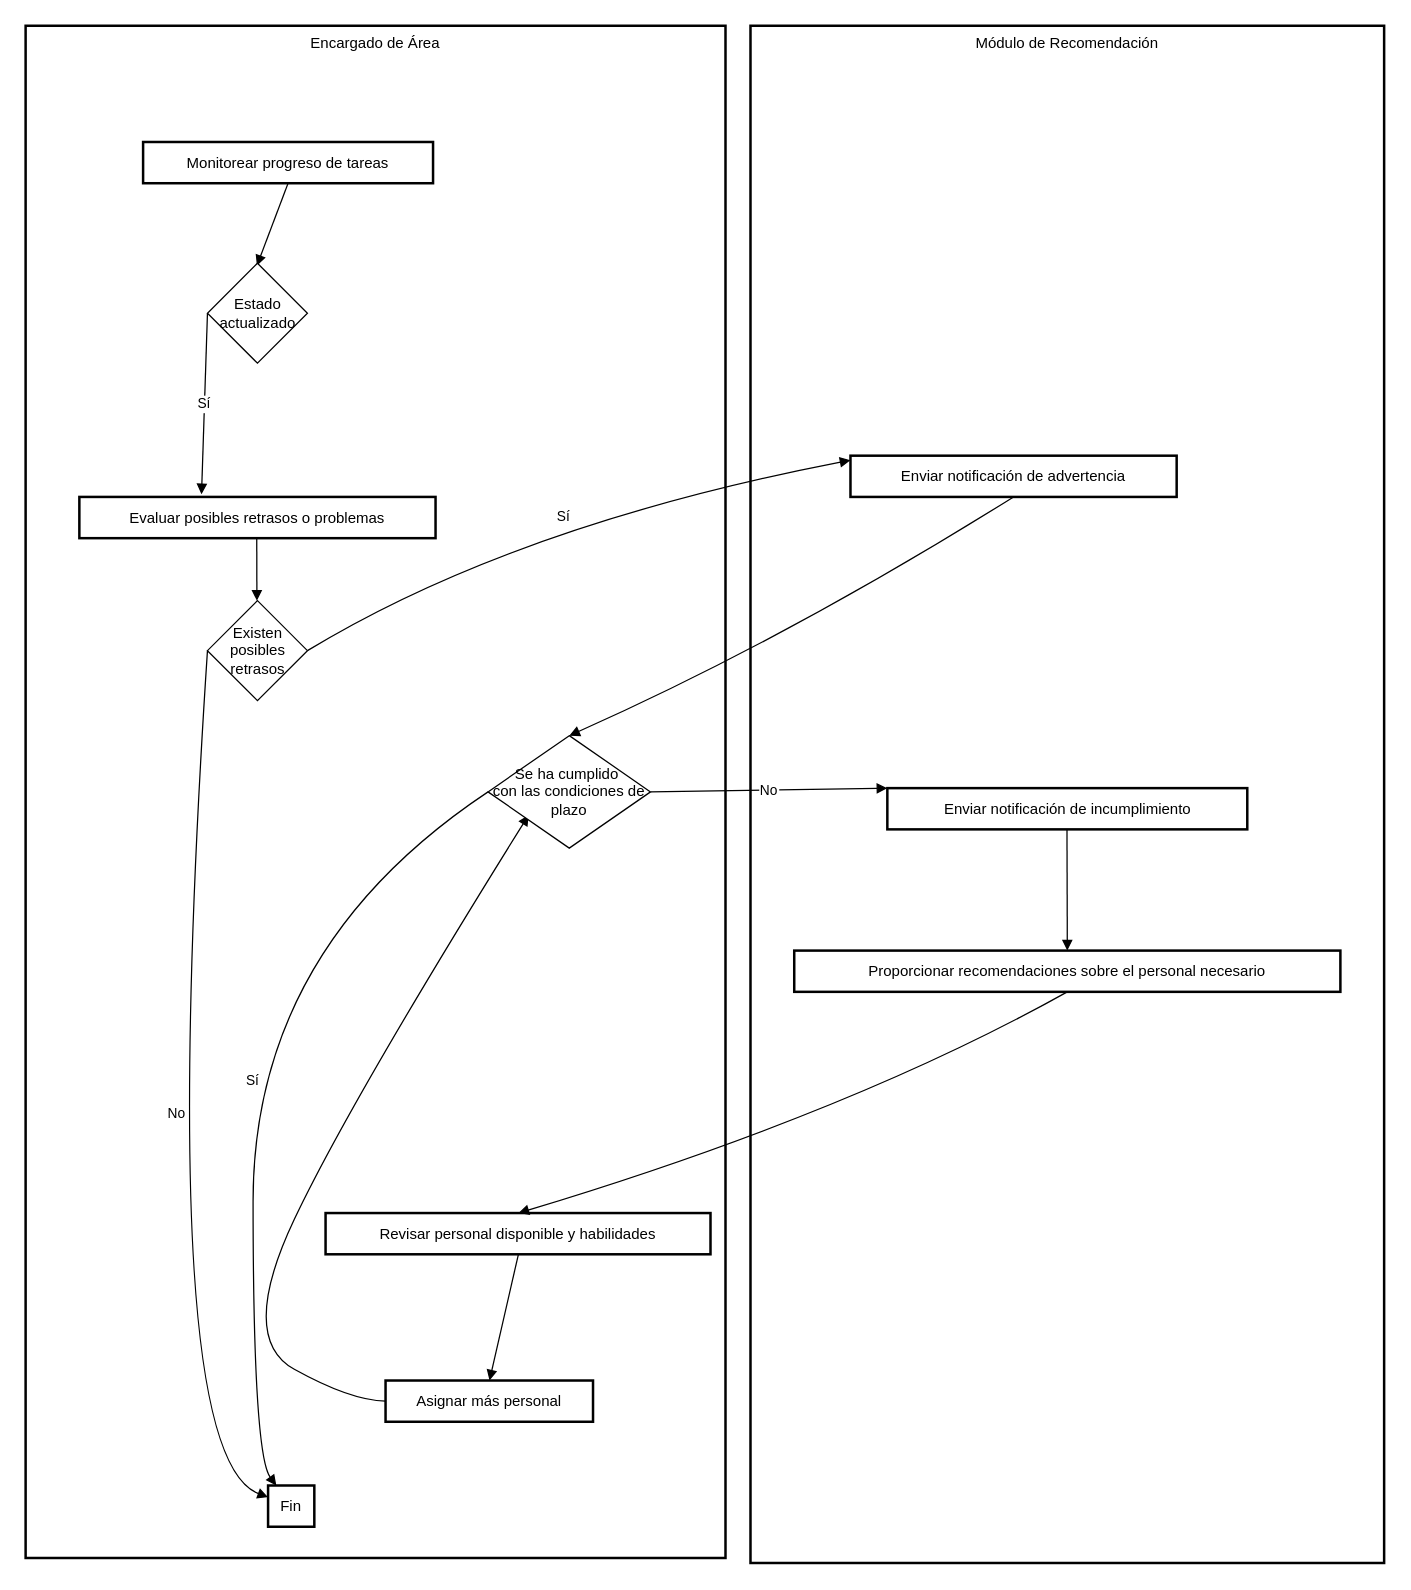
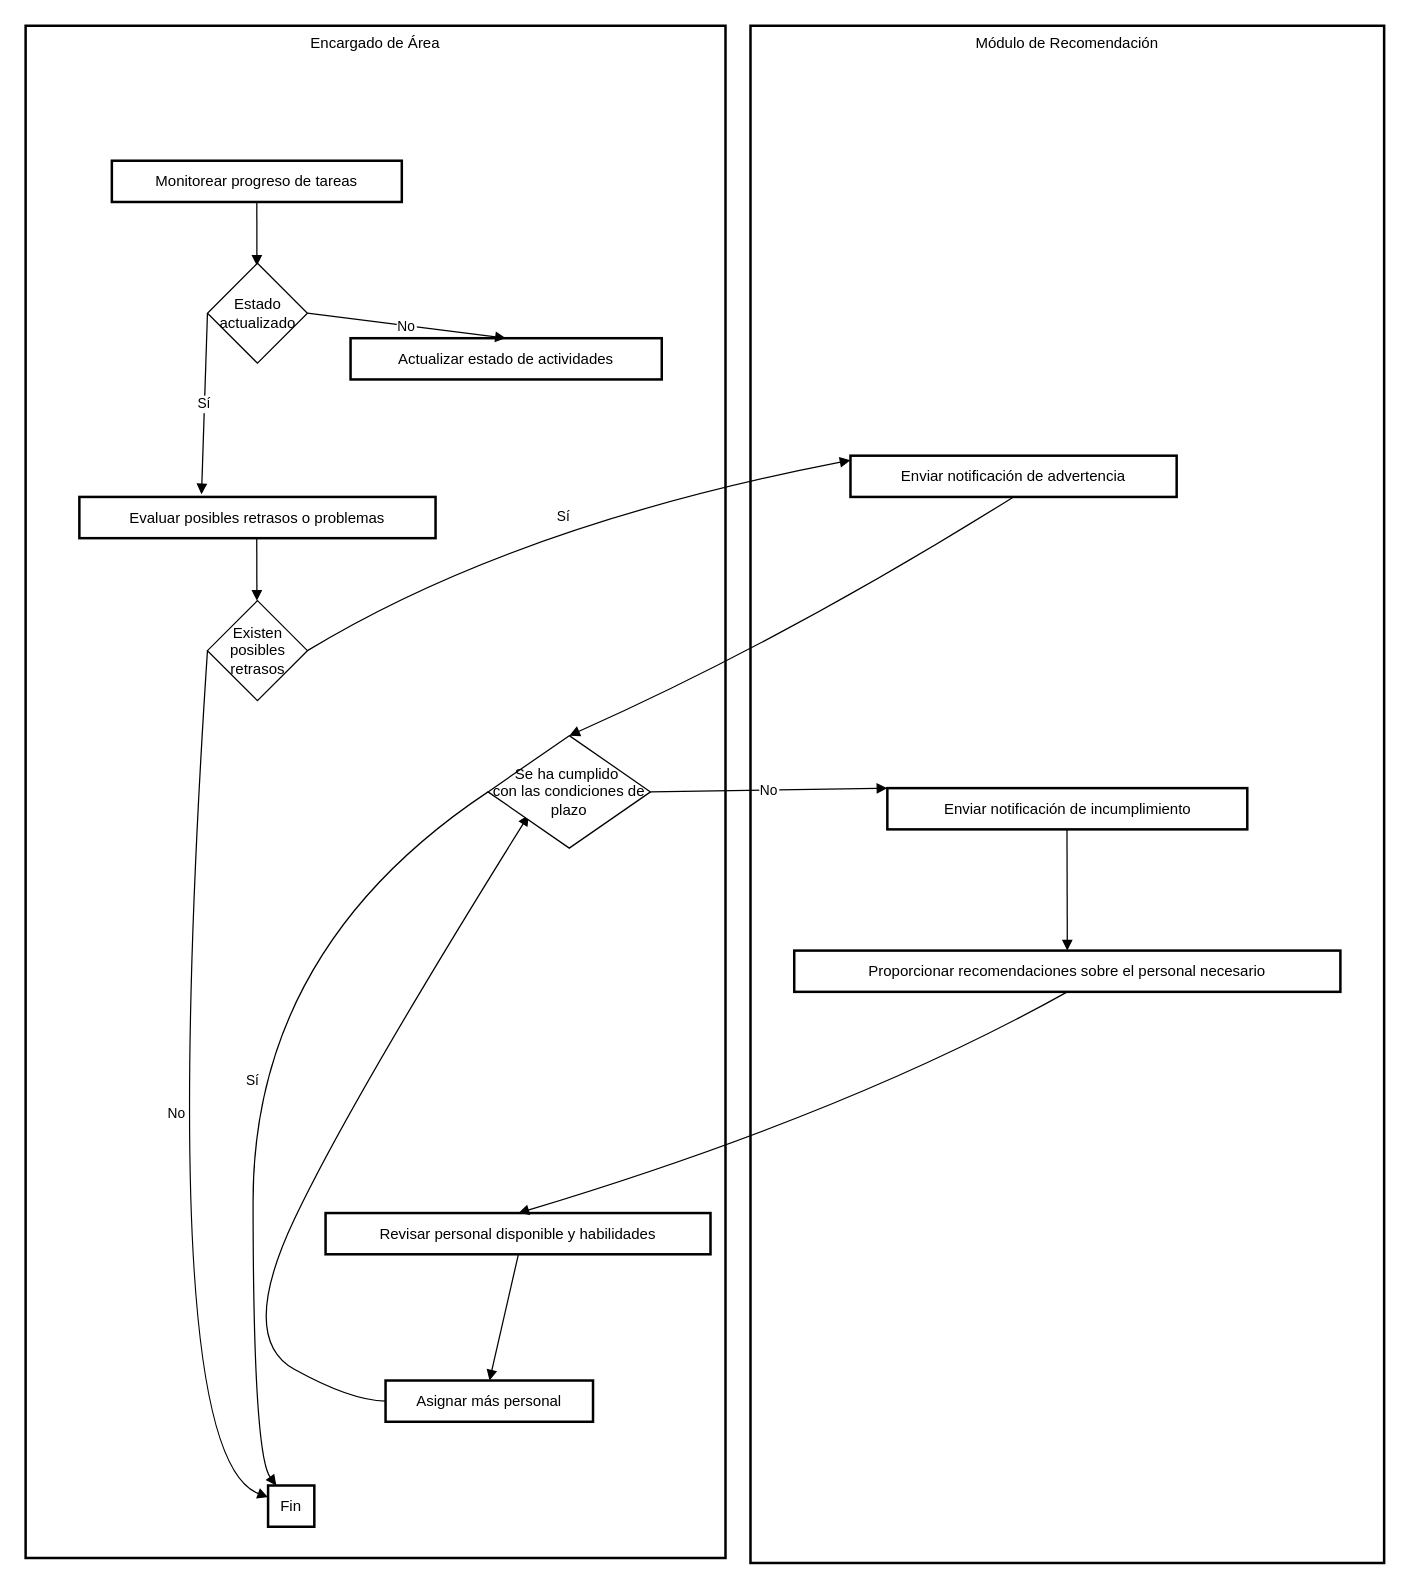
node "Monitorear progreso de tareas": moved (288, 163) -> (257, 181)
edge "Estado actualizado" -> "Actualizar estado de actividades": added, label "No"
node "Actualizar estado de actividades": added
